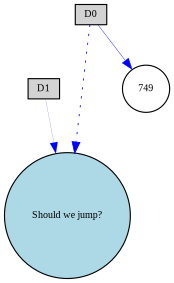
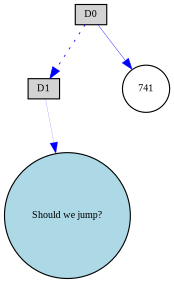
edge "D0" -> "Should we jump?": now "D0" -> "D1"
node "749": label "749" -> "741"
